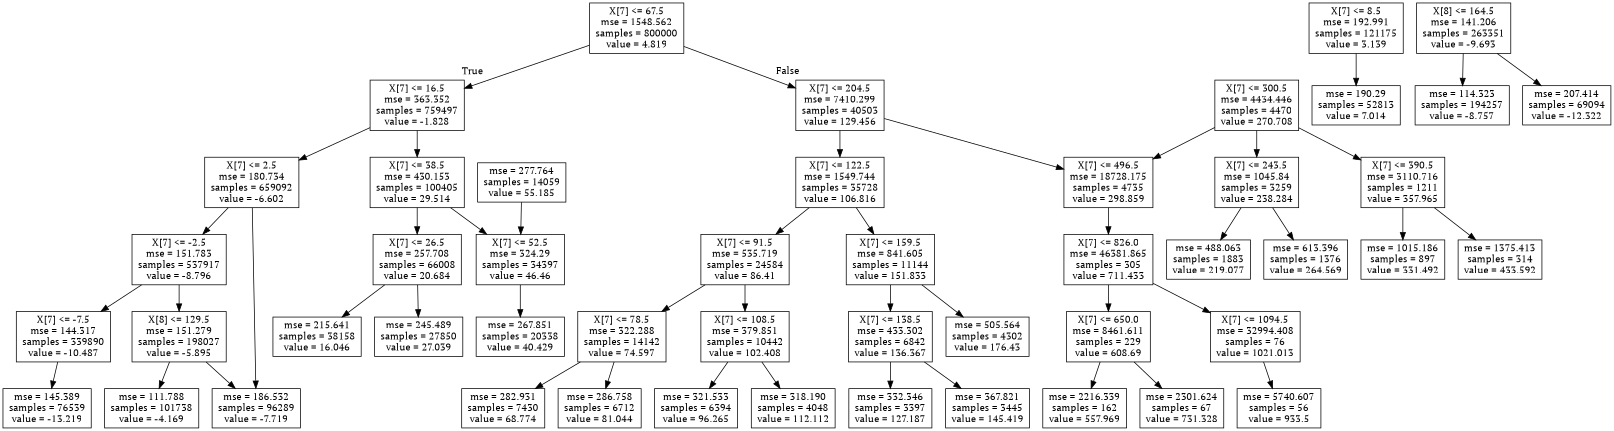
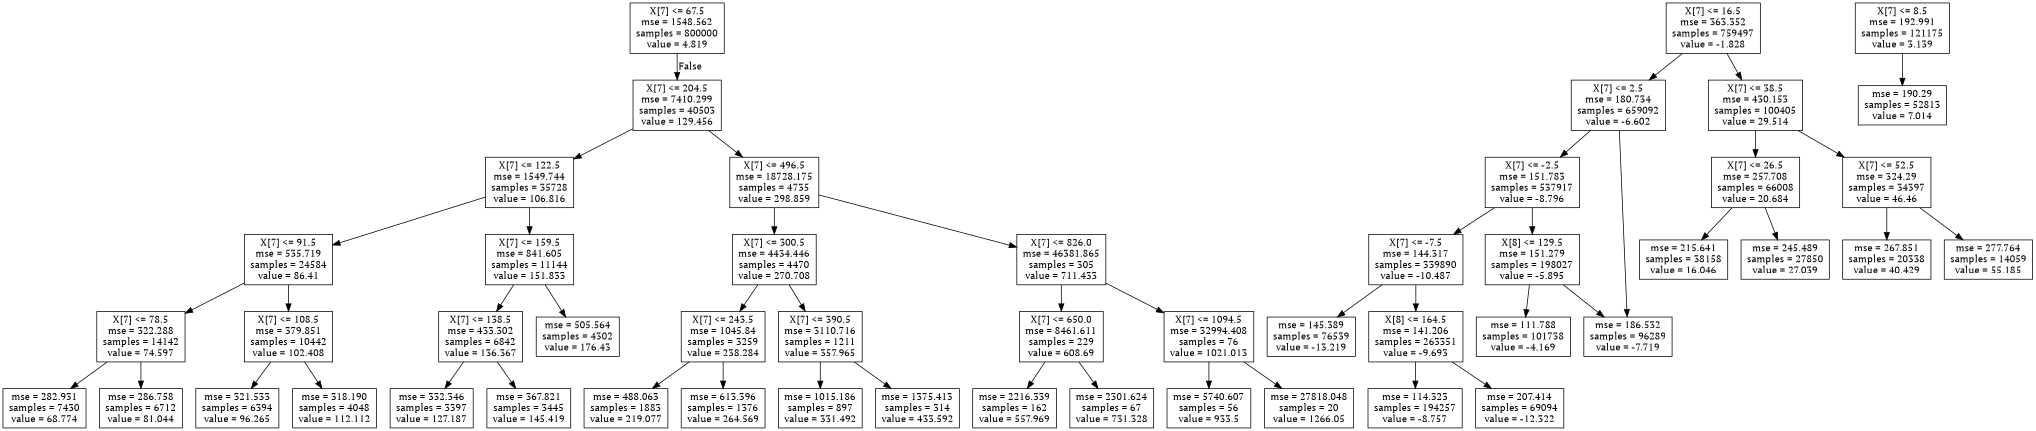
edge "X[7] <= 67.5 mse = 1548.562 samples = 800000 value = 4.819" -> "X[7] <= 16.5 mse = 363.352 samples = 759497 value = -1.828": removed
edge "X[7] <= 300.5 mse = 4434.446 samples = 4470 value = 270.708" -> "X[7] <= 496.5 mse = 18728.175 samples = 4735 value = 298.859": reversed
edge "mse = 277.764 samples = 14059 value = 55.185" -> "X[7] <= 52.5 mse = 324.29 samples = 34397 value = 46.46": reversed
edge "X[7] <= -7.5 mse = 144.317 samples = 339890 value = -10.487" -> "X[8] <= 164.5 mse = 141.206 samples = 263351 value = -9.693": added
node "mse = 27818.048 samples = 20 value = 1266.05": added
